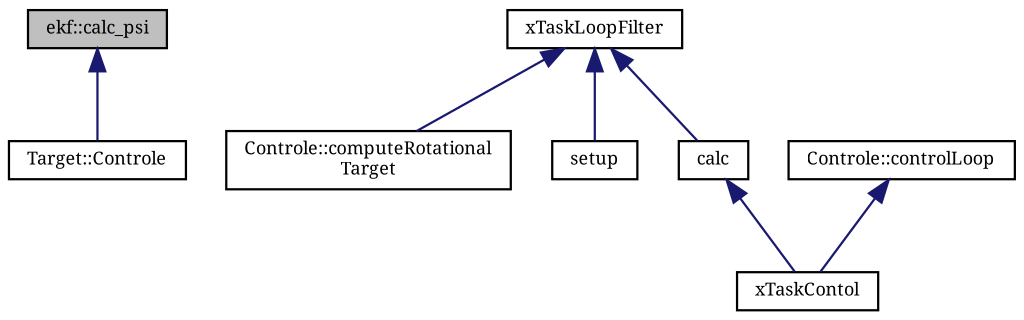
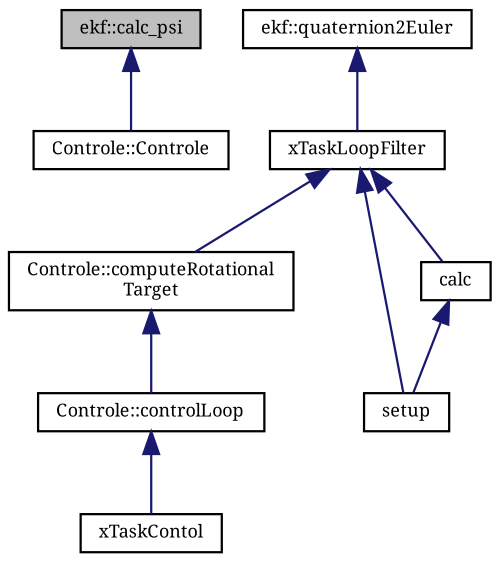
node "ekf::quaternion2Euler": added
node "Target::Controle": label "Target::Controle" -> "Controle::Controle"
edge "xTaskContol" -> "calc": now "setup" -> "calc"
edge "Controle::controlLoop" -> "Controle::computeRotational Target": added
